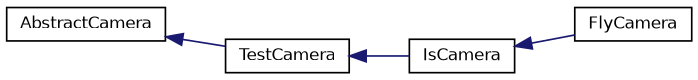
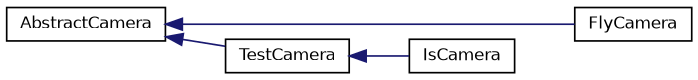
edge "FlyCamera" -> "IsCamera": now "FlyCamera" -> "AbstractCamera"
